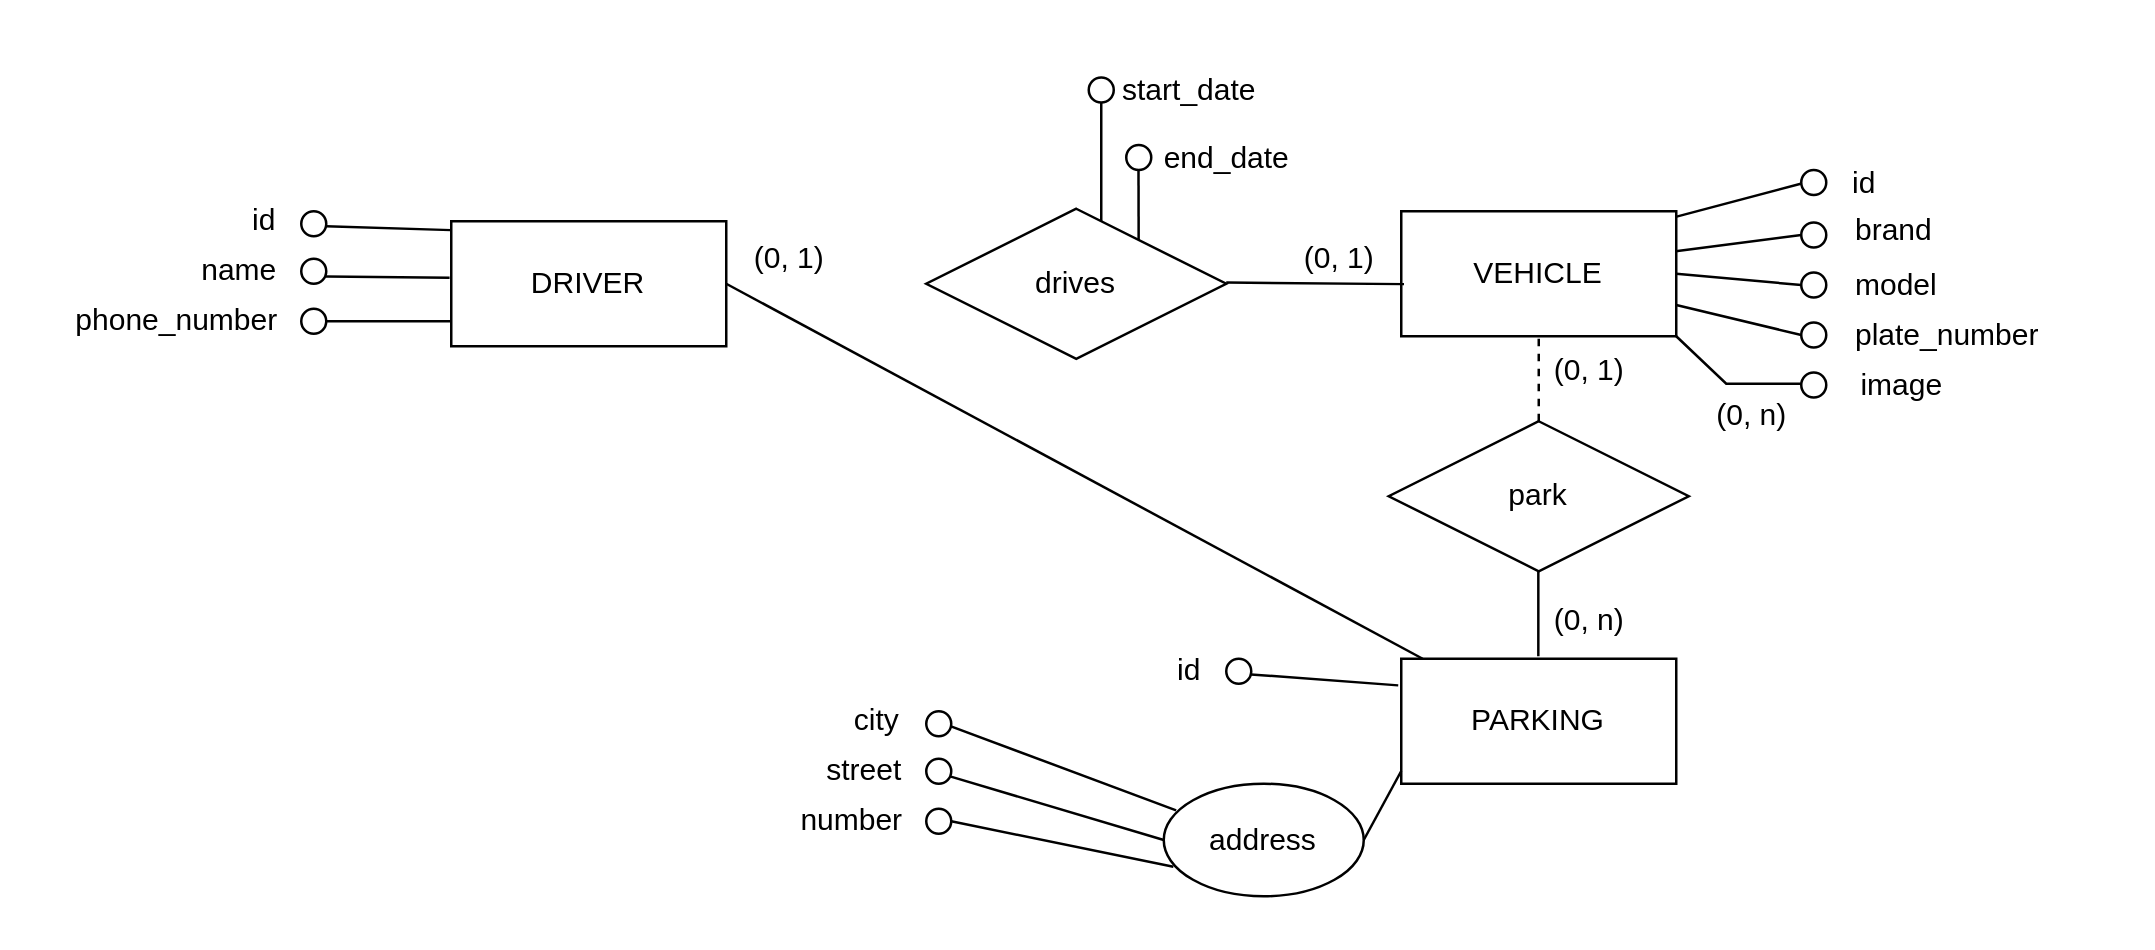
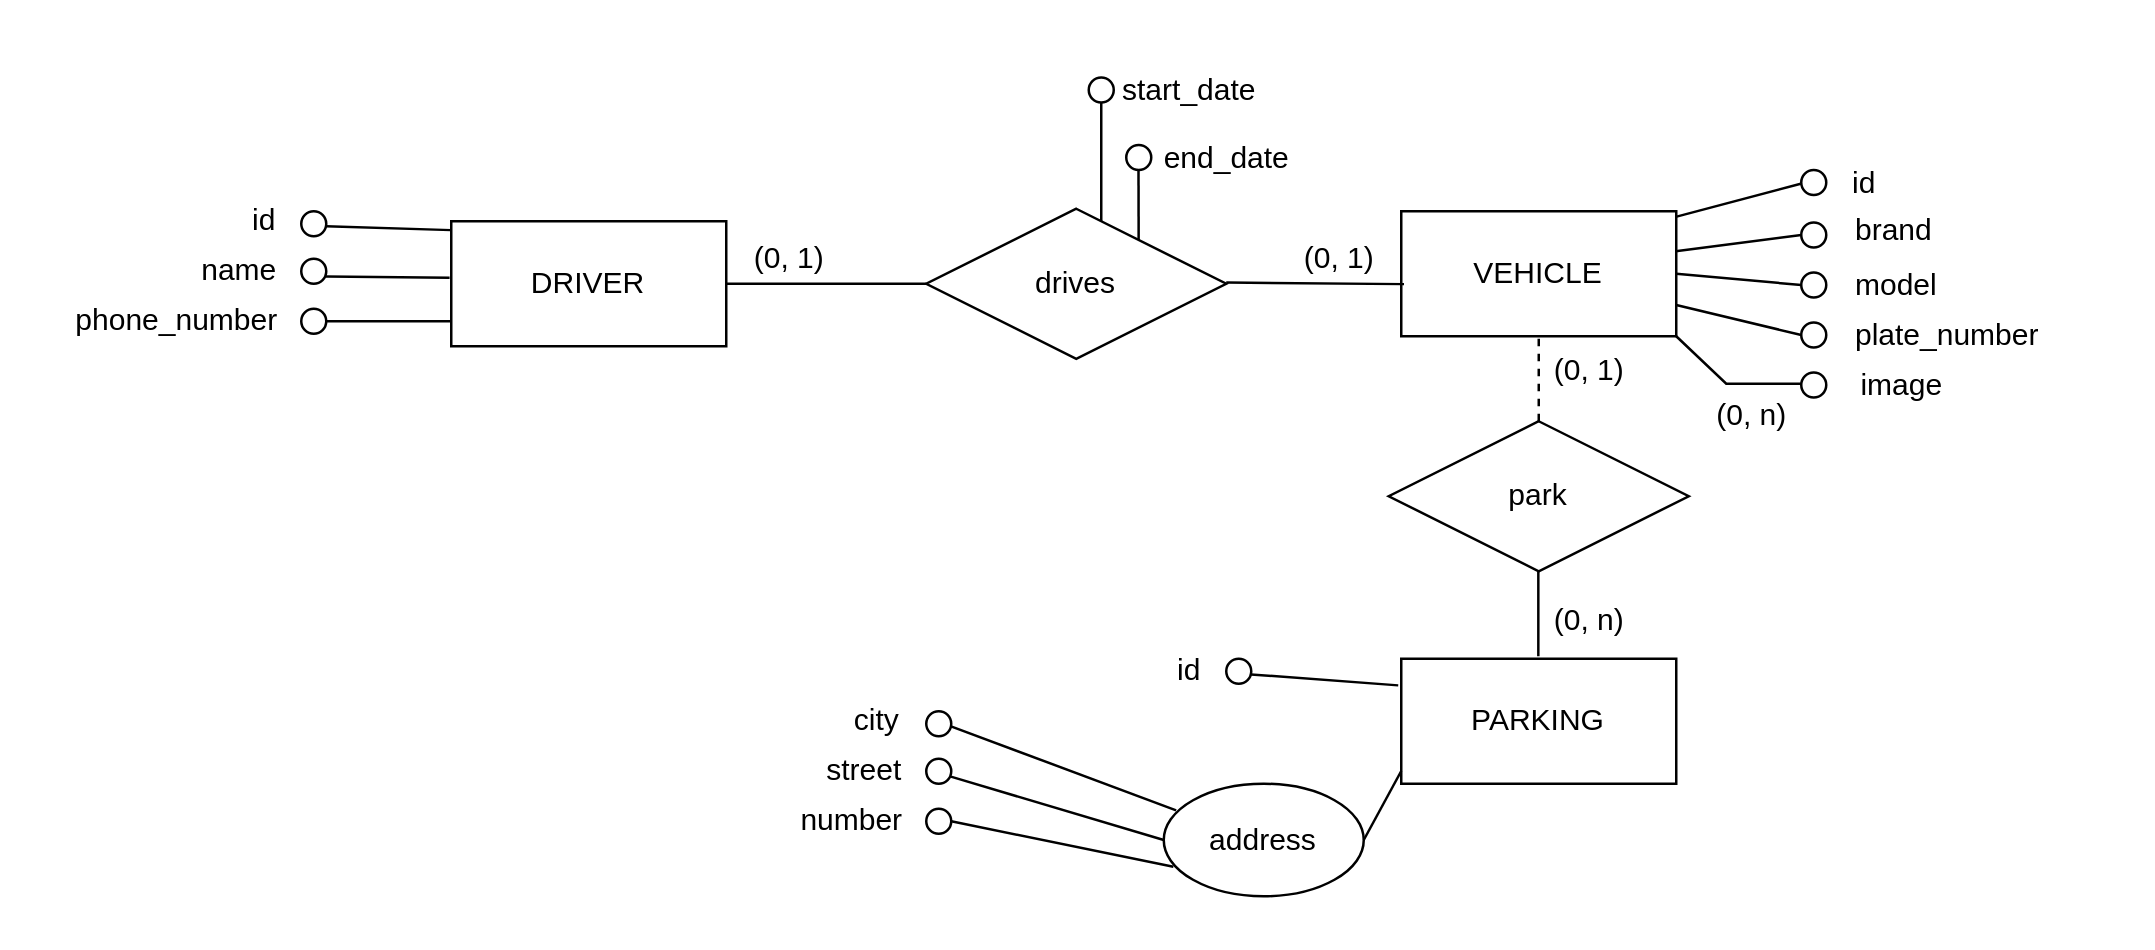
edge "DRIVER" -- "PARKING": now "DRIVER" -- "drives"
